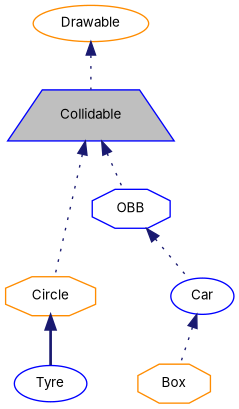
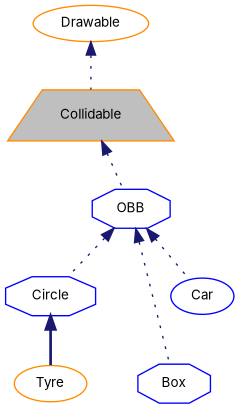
node "Collidable": color blue -> darkorange
edge "Circle" -> "Collidable": now "Circle" -> "OBB"
node "Circle": color darkorange -> blue
edge "Box" -> "Car": now "Box" -> "OBB"
node "Tyre": color blue -> darkorange
node "Box": color darkorange -> blue
